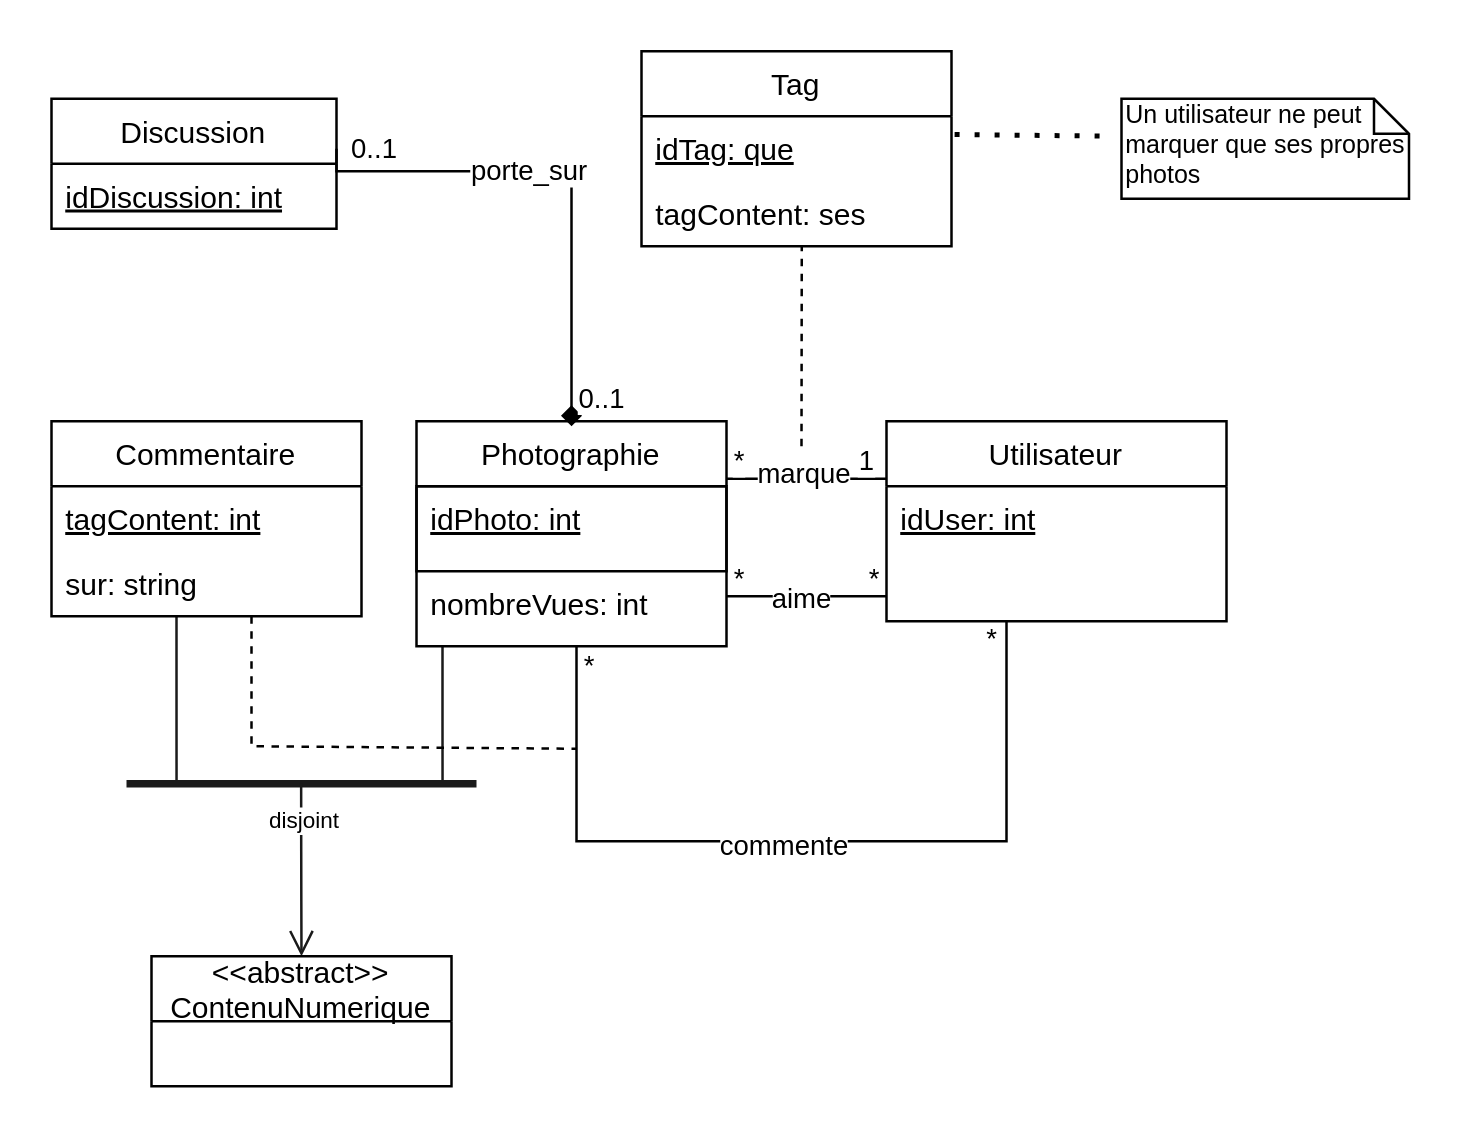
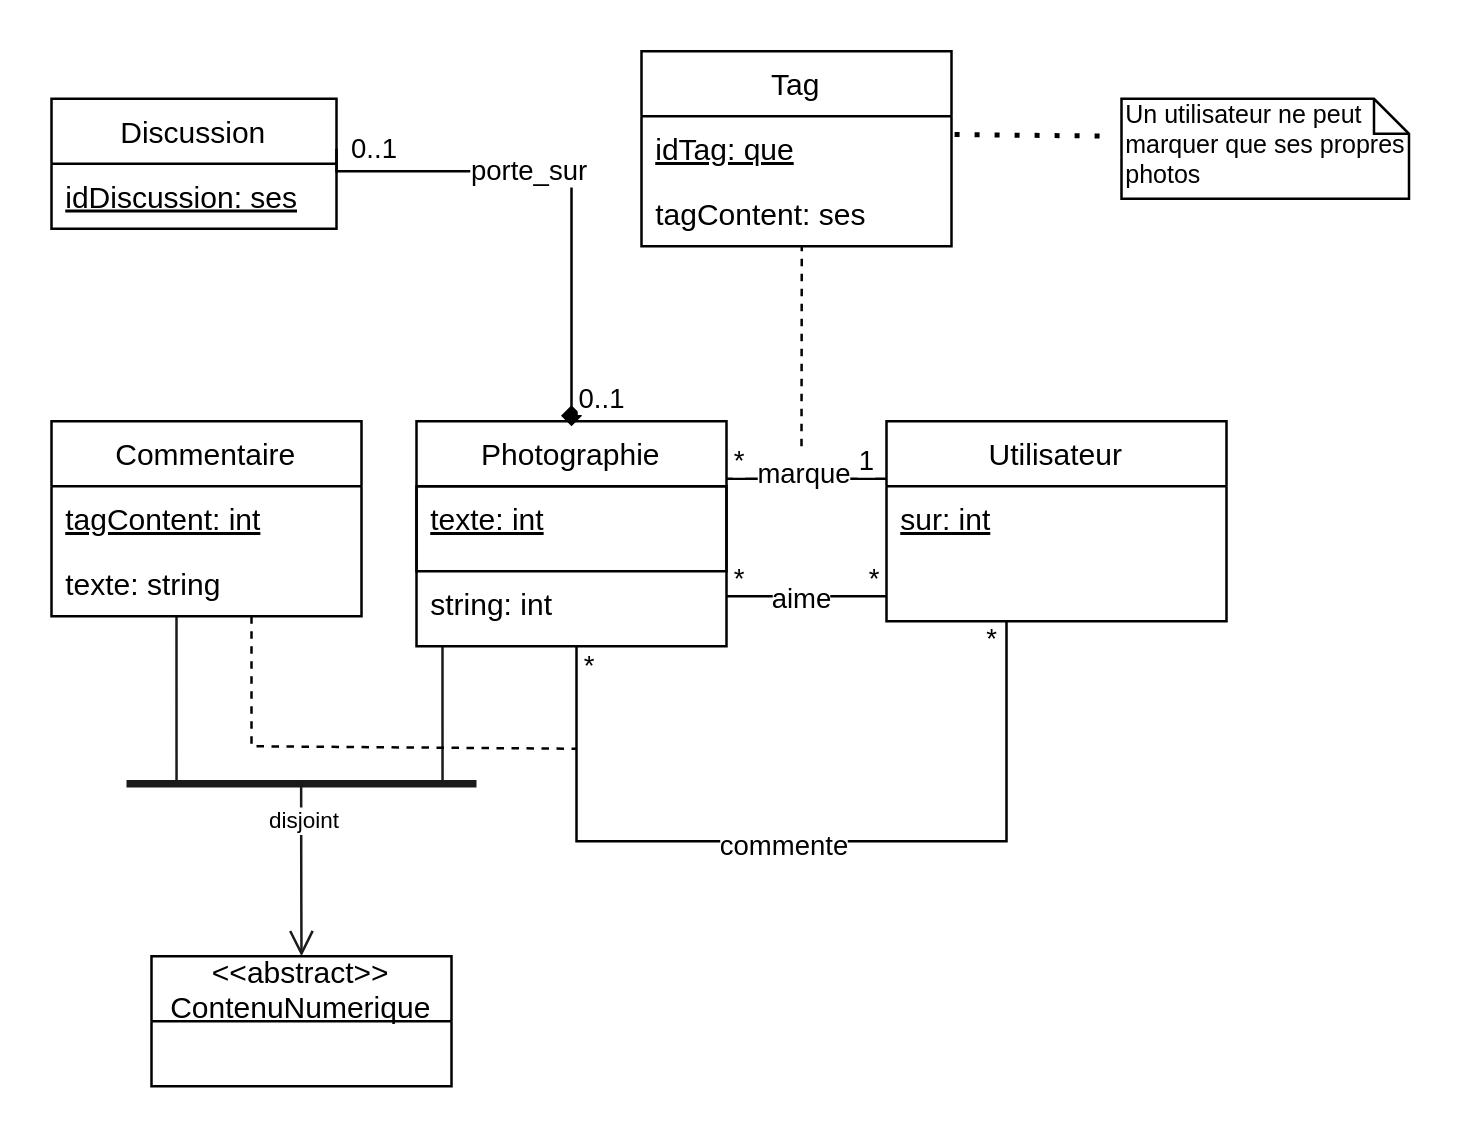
node "idDiscussion: int": label "idDiscussion: int" -> "idDiscussion: ses"
node "idPhoto: int": label "idPhoto: int" -> "texte: int"
node "idUser: int": label "idUser: int" -> "sur: int"
node "sur: string": label "sur: string" -> "texte: string"
node "nombreVues: int": label "nombreVues: int" -> "string: int"
